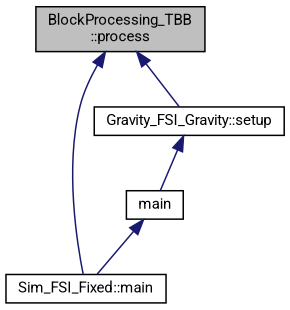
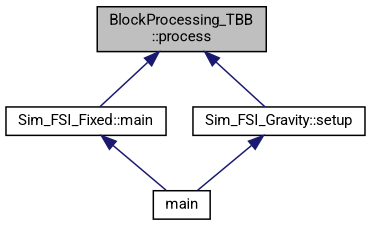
node "Gravity_FSI_Gravity::setup": label "Gravity_FSI_Gravity::setup" -> "Sim_FSI_Gravity::setup"
edge "Sim_FSI_Fixed::main" -> "main": reversed
